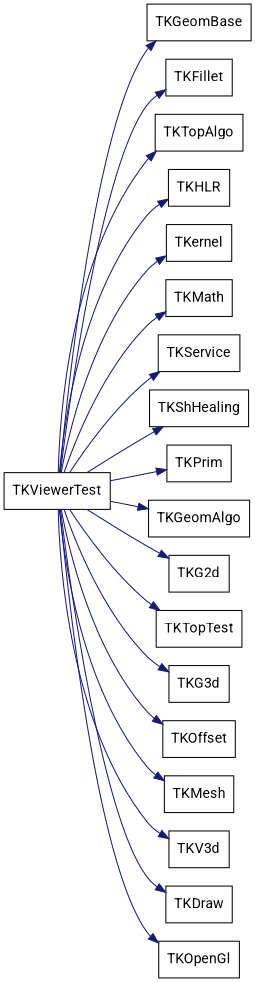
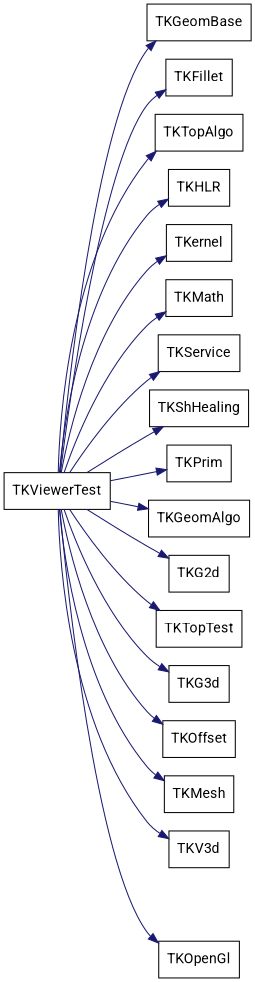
node "TKDraw": removed
